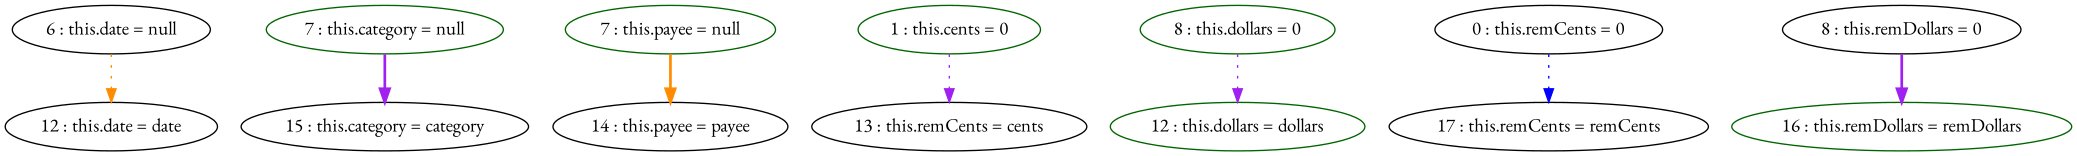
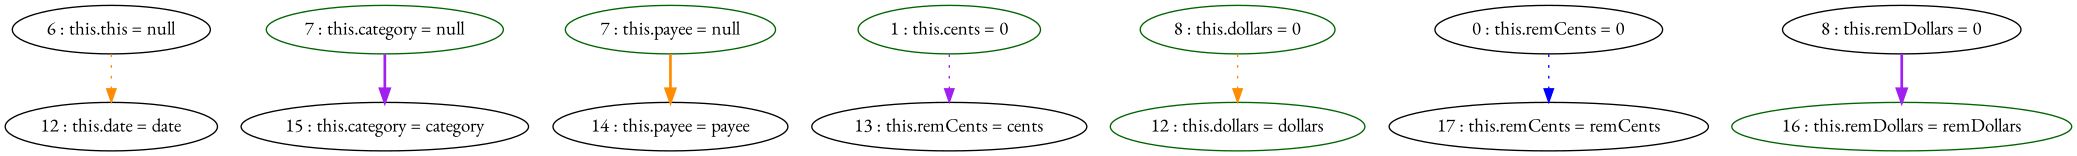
node "6 : this.date = null": label "6 : this.date = null" -> "6 : this.this = null"
edge "8 : this.dollars = 0" -> "12 : this.dollars = dollars": color purple -> darkorange
